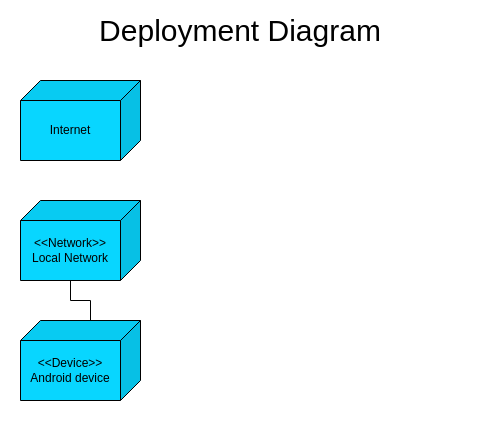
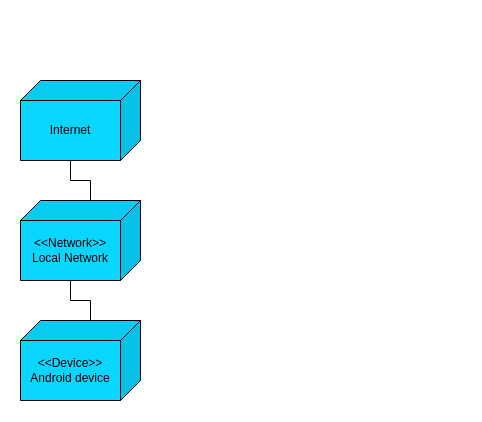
node "Deployment Diagram": removed
edge "Internet" -- "<<Network>> Local Network": added
